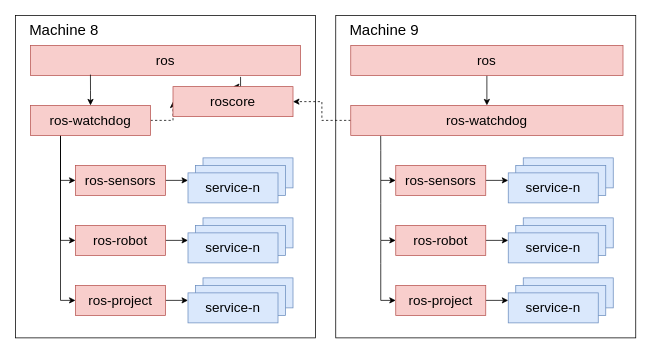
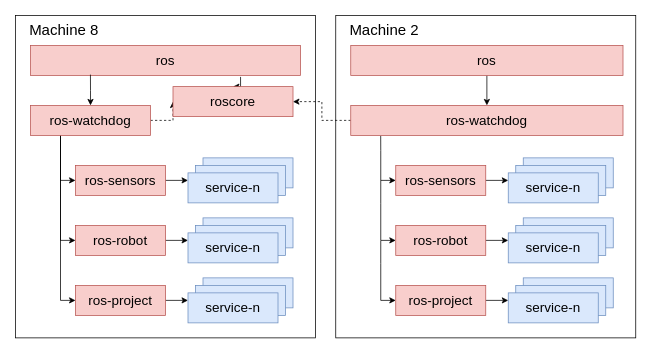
node "Machine 9": label "Machine 9" -> "Machine 2"
